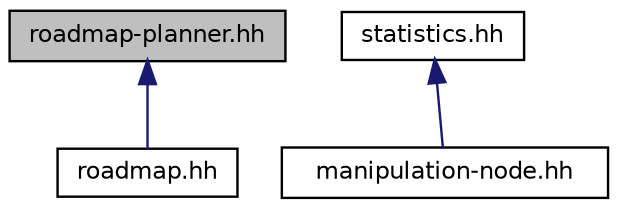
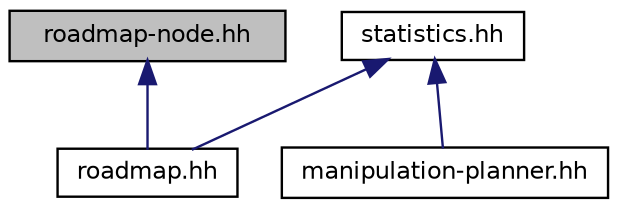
node "roadmap-planner.hh": label "roadmap-planner.hh" -> "roadmap-node.hh"
edge "roadmap.hh" -> "statistics.hh": added
node "manipulation-node.hh": label "manipulation-node.hh" -> "manipulation-planner.hh"
